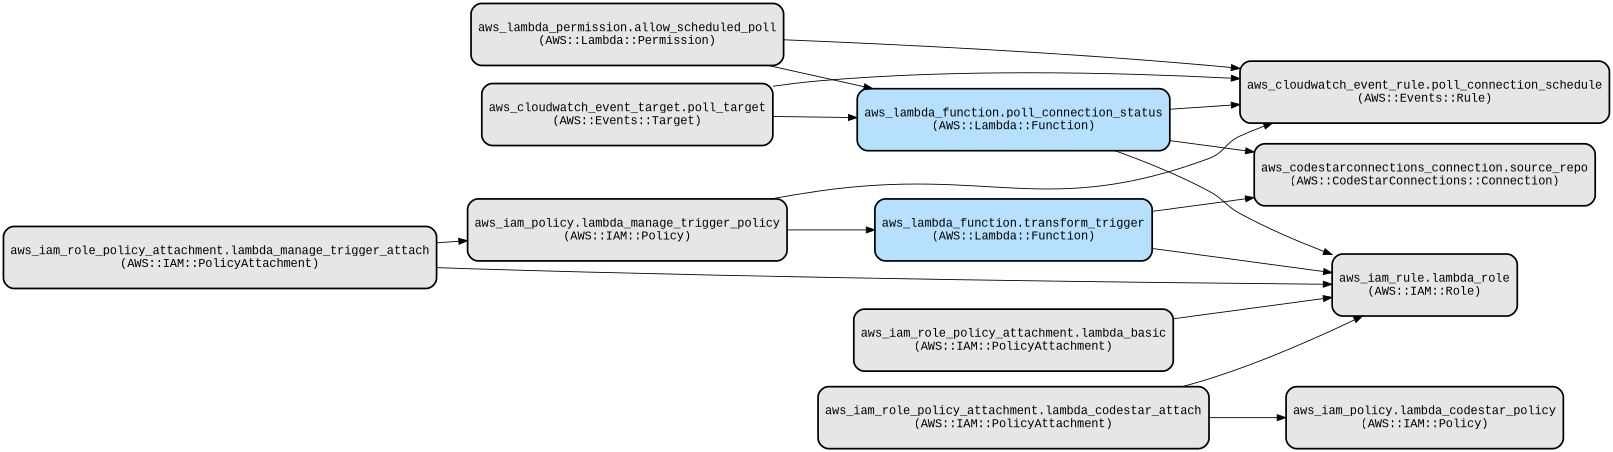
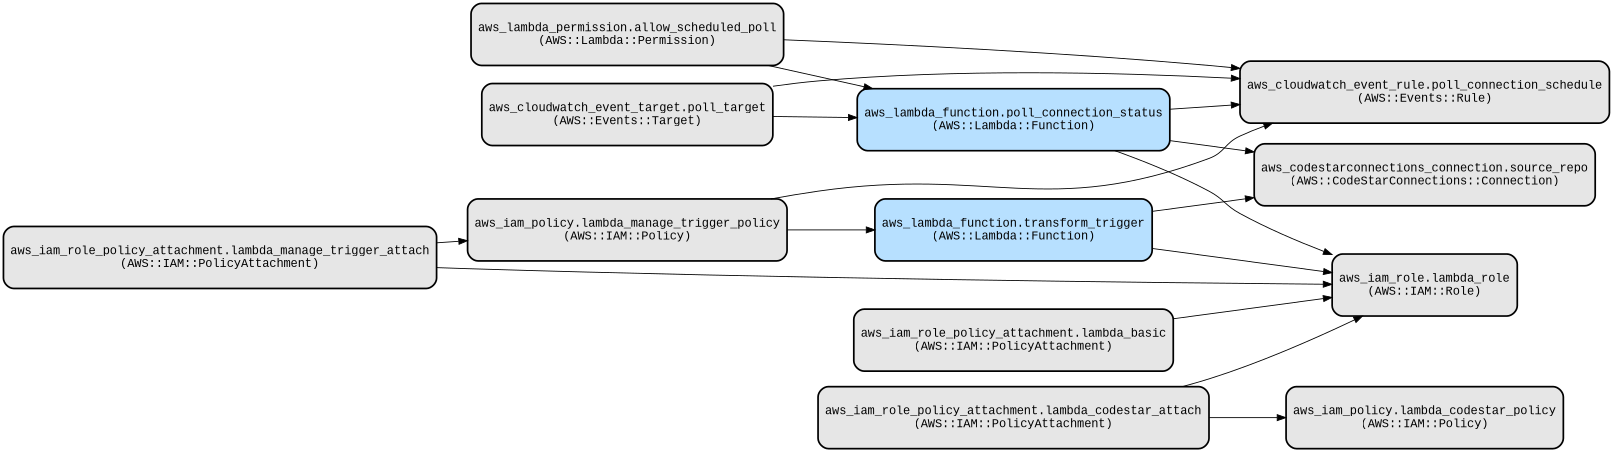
node "aws_iam_rule.lambda_role (AWS::IAM::Role)": label "aws_iam_rule.lambda_role (AWS::IAM::Role)" -> "aws_iam_role.lambda_role (AWS::IAM::Role)"
